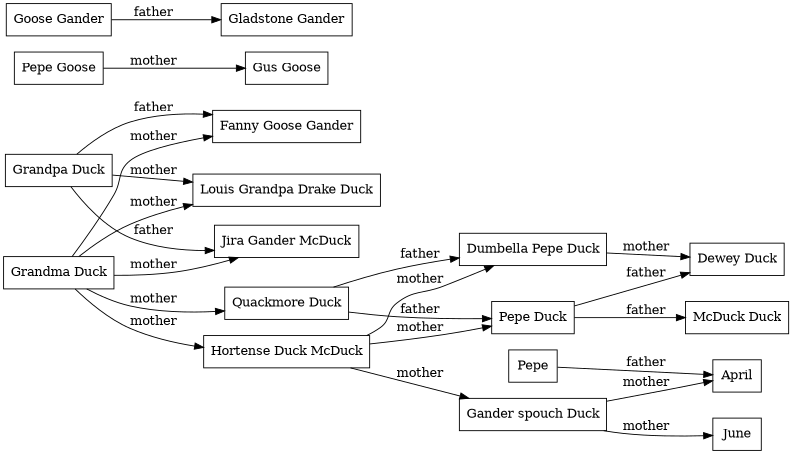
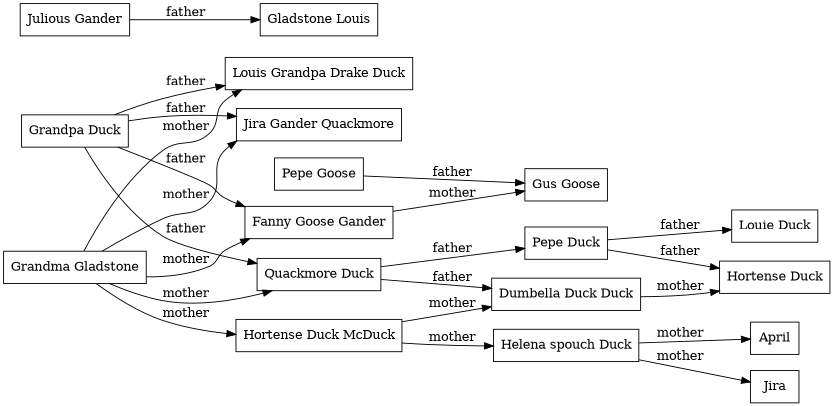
node "Goose Gander": label "Goose Gander" -> "Julious Gander"
node "Gladstone Gander": label "Gladstone Gander" -> "Gladstone Louis"
edge "Pepe Goose" -> "Gus Goose": label "mother" -> "father"
edge "Grandpa Duck" -> "Louis Grandpa Drake Duck": label "mother" -> "father"
edge "Fanny Goose Gander" -> "Gus Goose": added, label "mother"
edge "Grandpa Duck" -> "Quackmore Duck": added, label "father"
node "Jira Gander McDuck": label "Jira Gander McDuck" -> "Jira Gander Quackmore"
node "Dumbella Pepe Duck": label "Dumbella Pepe Duck" -> "Dumbella Duck Duck"
node "Dewey Duck": label "Dewey Duck" -> "Hortense Duck"
node "Grandma Duck": label "Grandma Duck" -> "Grandma Gladstone"
node "McDuck Duck": label "McDuck Duck" -> "Louie Duck"
edge "Hortense Duck McDuck" -> "Pepe Duck": removed, label "mother"
node "Pepe": removed
node "Gander spouch Duck": label "Gander spouch Duck" -> "Helena spouch Duck"
node "June": label "June" -> "Jira"
